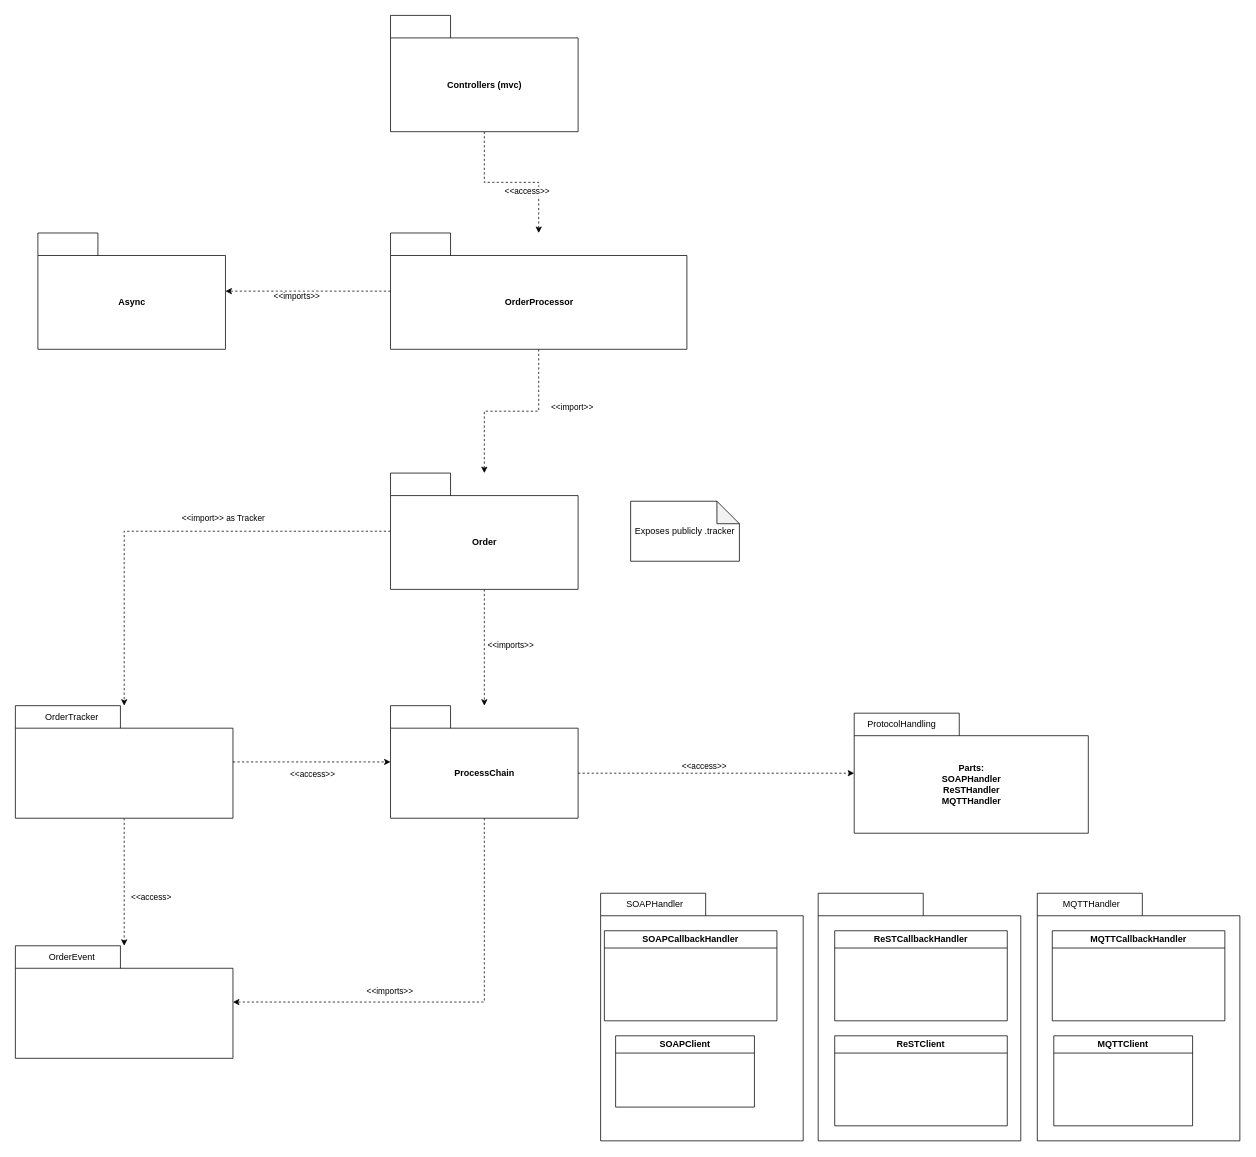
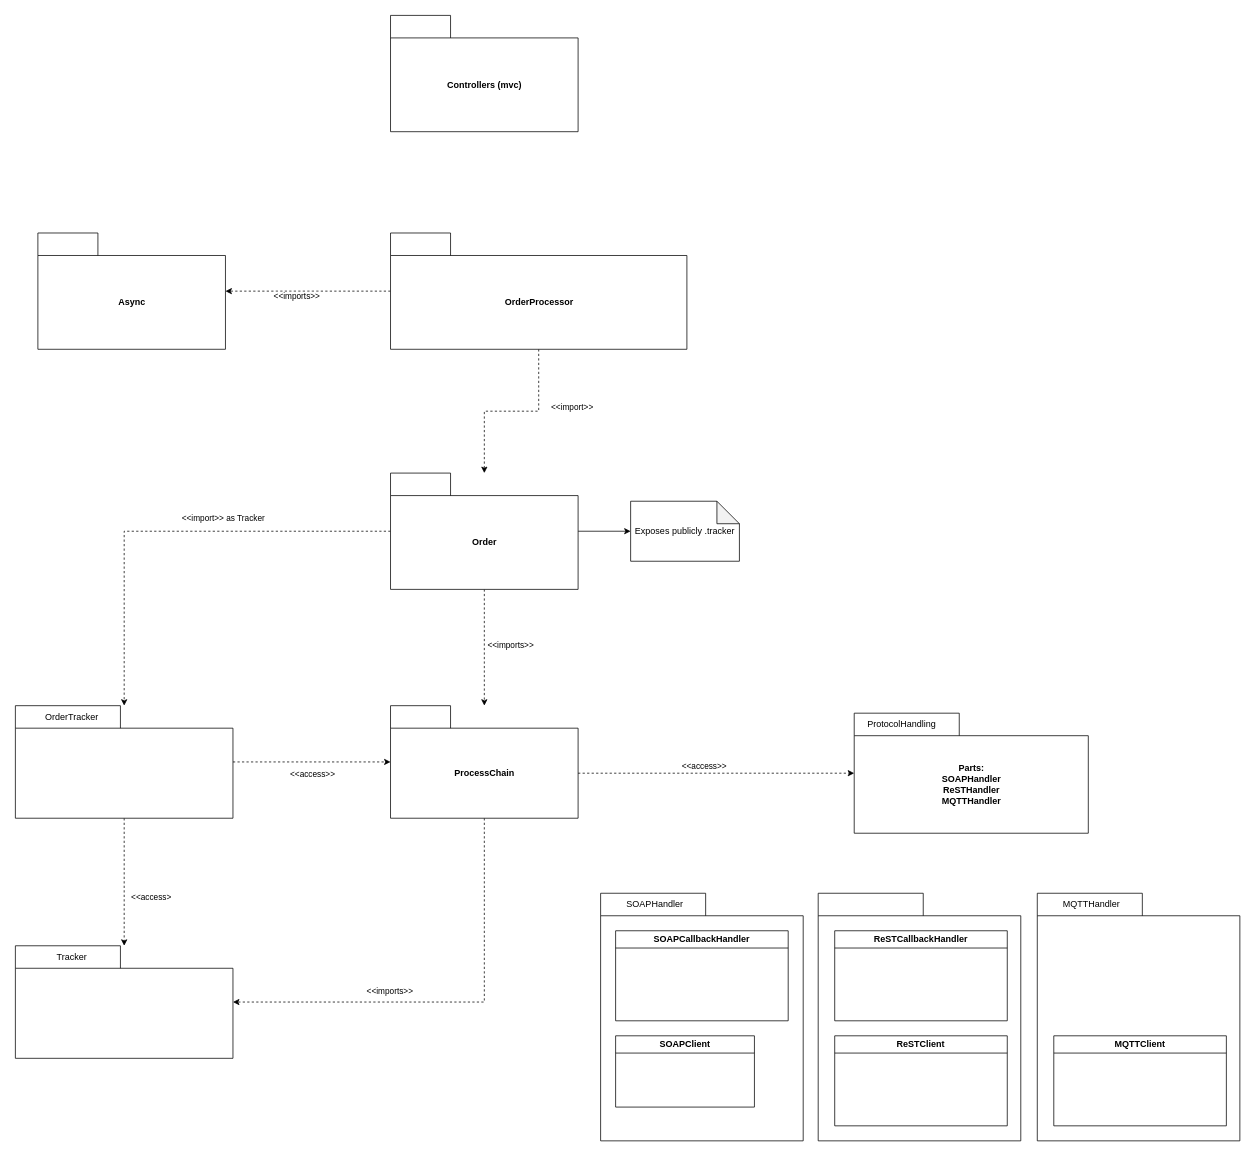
edge "Controllers (mvc)" -> "OrderProcessor": removed, label "<<access>>"
edge "Order" -> "Exposes publicly .tracker": added
node "OrderEvent": label "OrderEvent" -> "Tracker"
node "SOAPCallbackHandler": moved (690, 975) -> (702, 975)
node "MQTTCallbackHandler": removed
node "MQTTClient": size 139x90 -> 173x90
